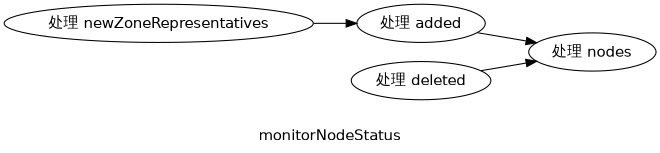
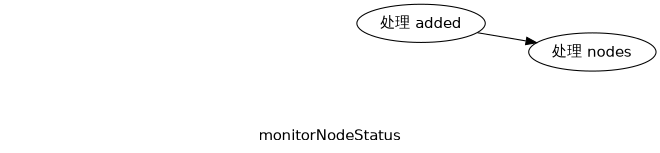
node "处理 newZoneRepresentatives": removed
node "处理 deleted": removed
